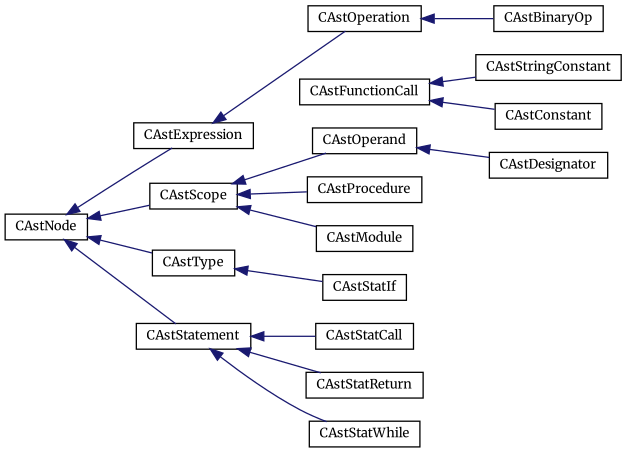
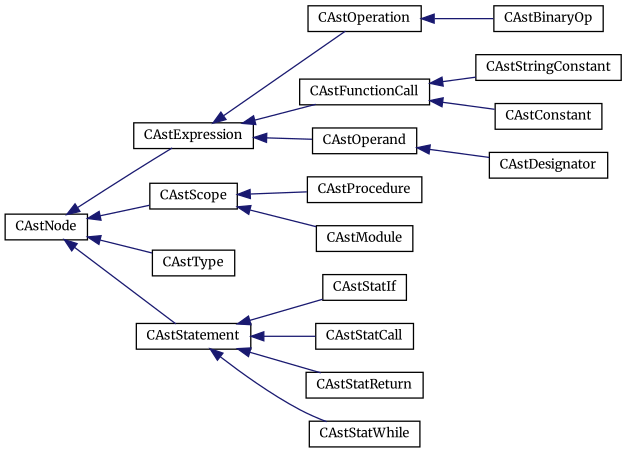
edge "CAstFunctionCall" -> "CAstExpression": added
edge "CAstOperand" -> "CAstScope": now "CAstOperand" -> "CAstExpression"
edge "CAstStatIf" -> "CAstType": now "CAstStatIf" -> "CAstStatement"
